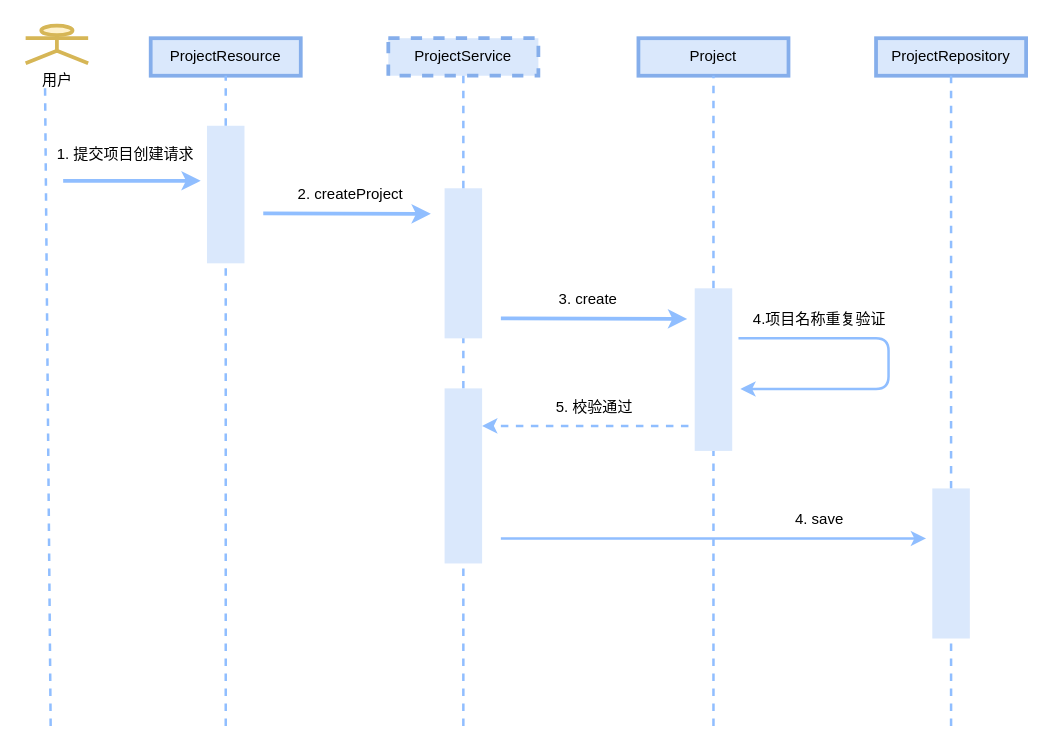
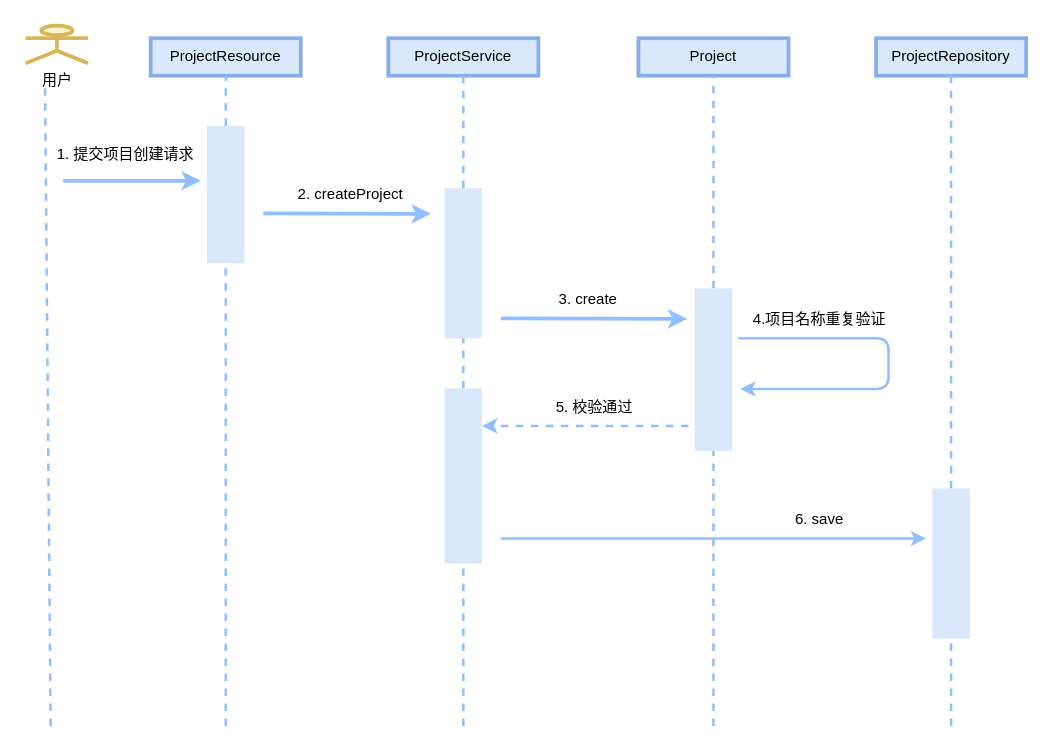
node "ProjectService": style dashed -> solid
node "4. save": label "4. save" -> "6. save"
